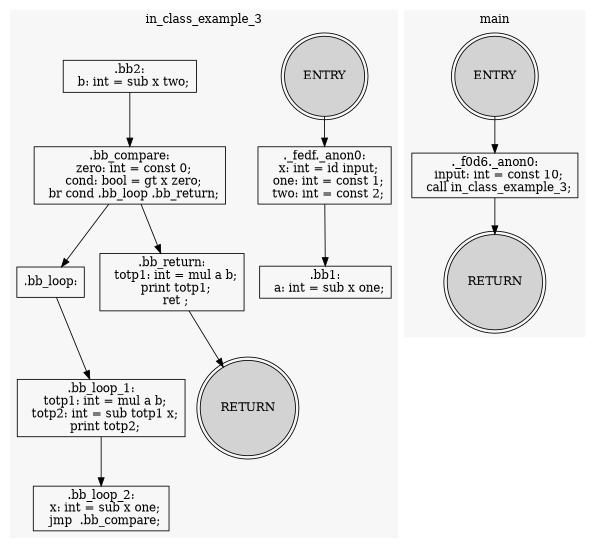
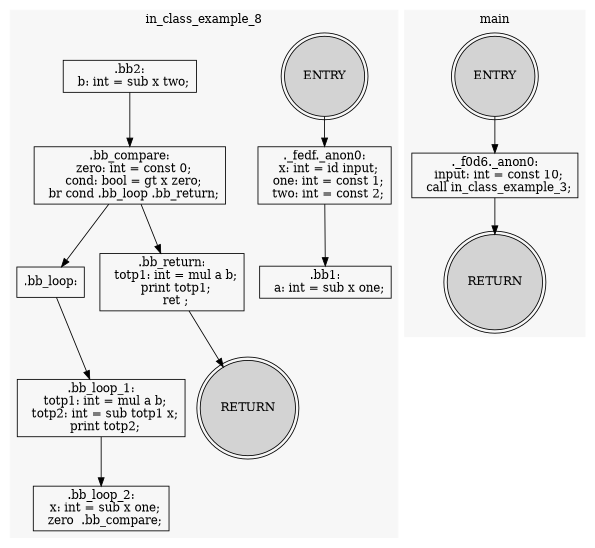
cluster "in_class_example_3": label "in_class_example_3" -> "in_class_example_8"
node ".bb_loop_2: x: int = sub x one; jmp  .bb_compare;": label ".bb_loop_2: x: int = sub x one; jmp  .bb_compare;" -> ".bb_loop_2: x: int = sub x one; zero  .bb_compare;"
